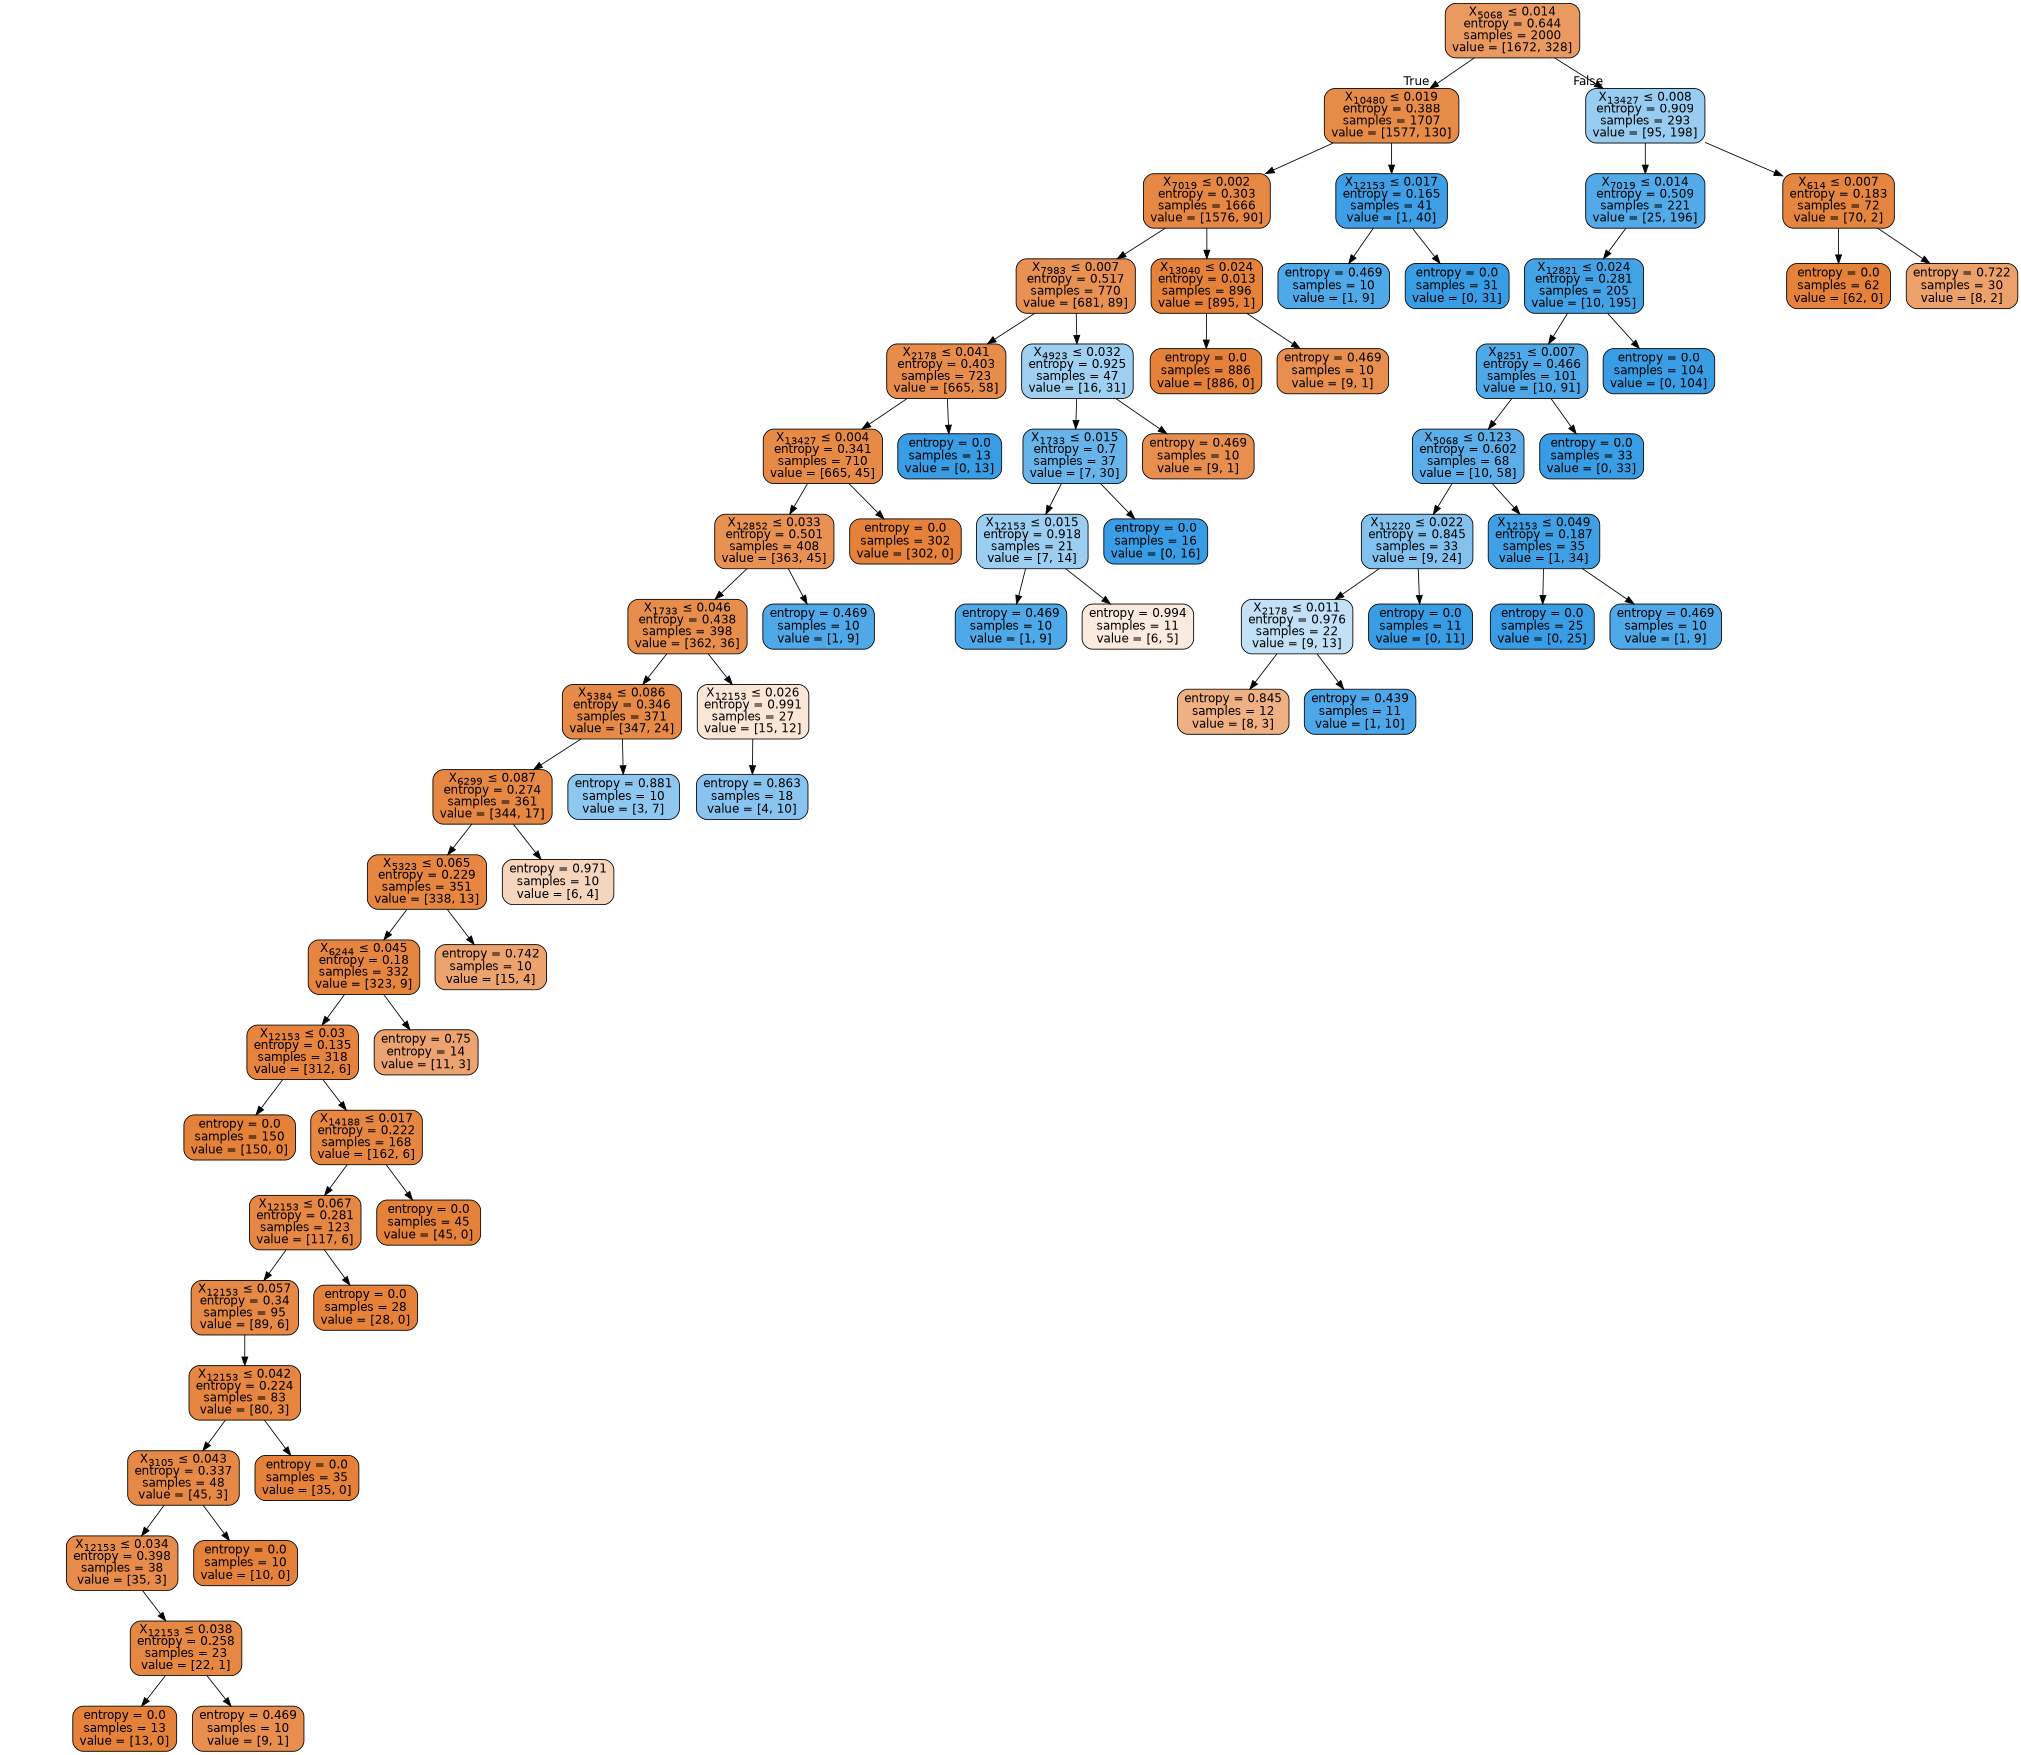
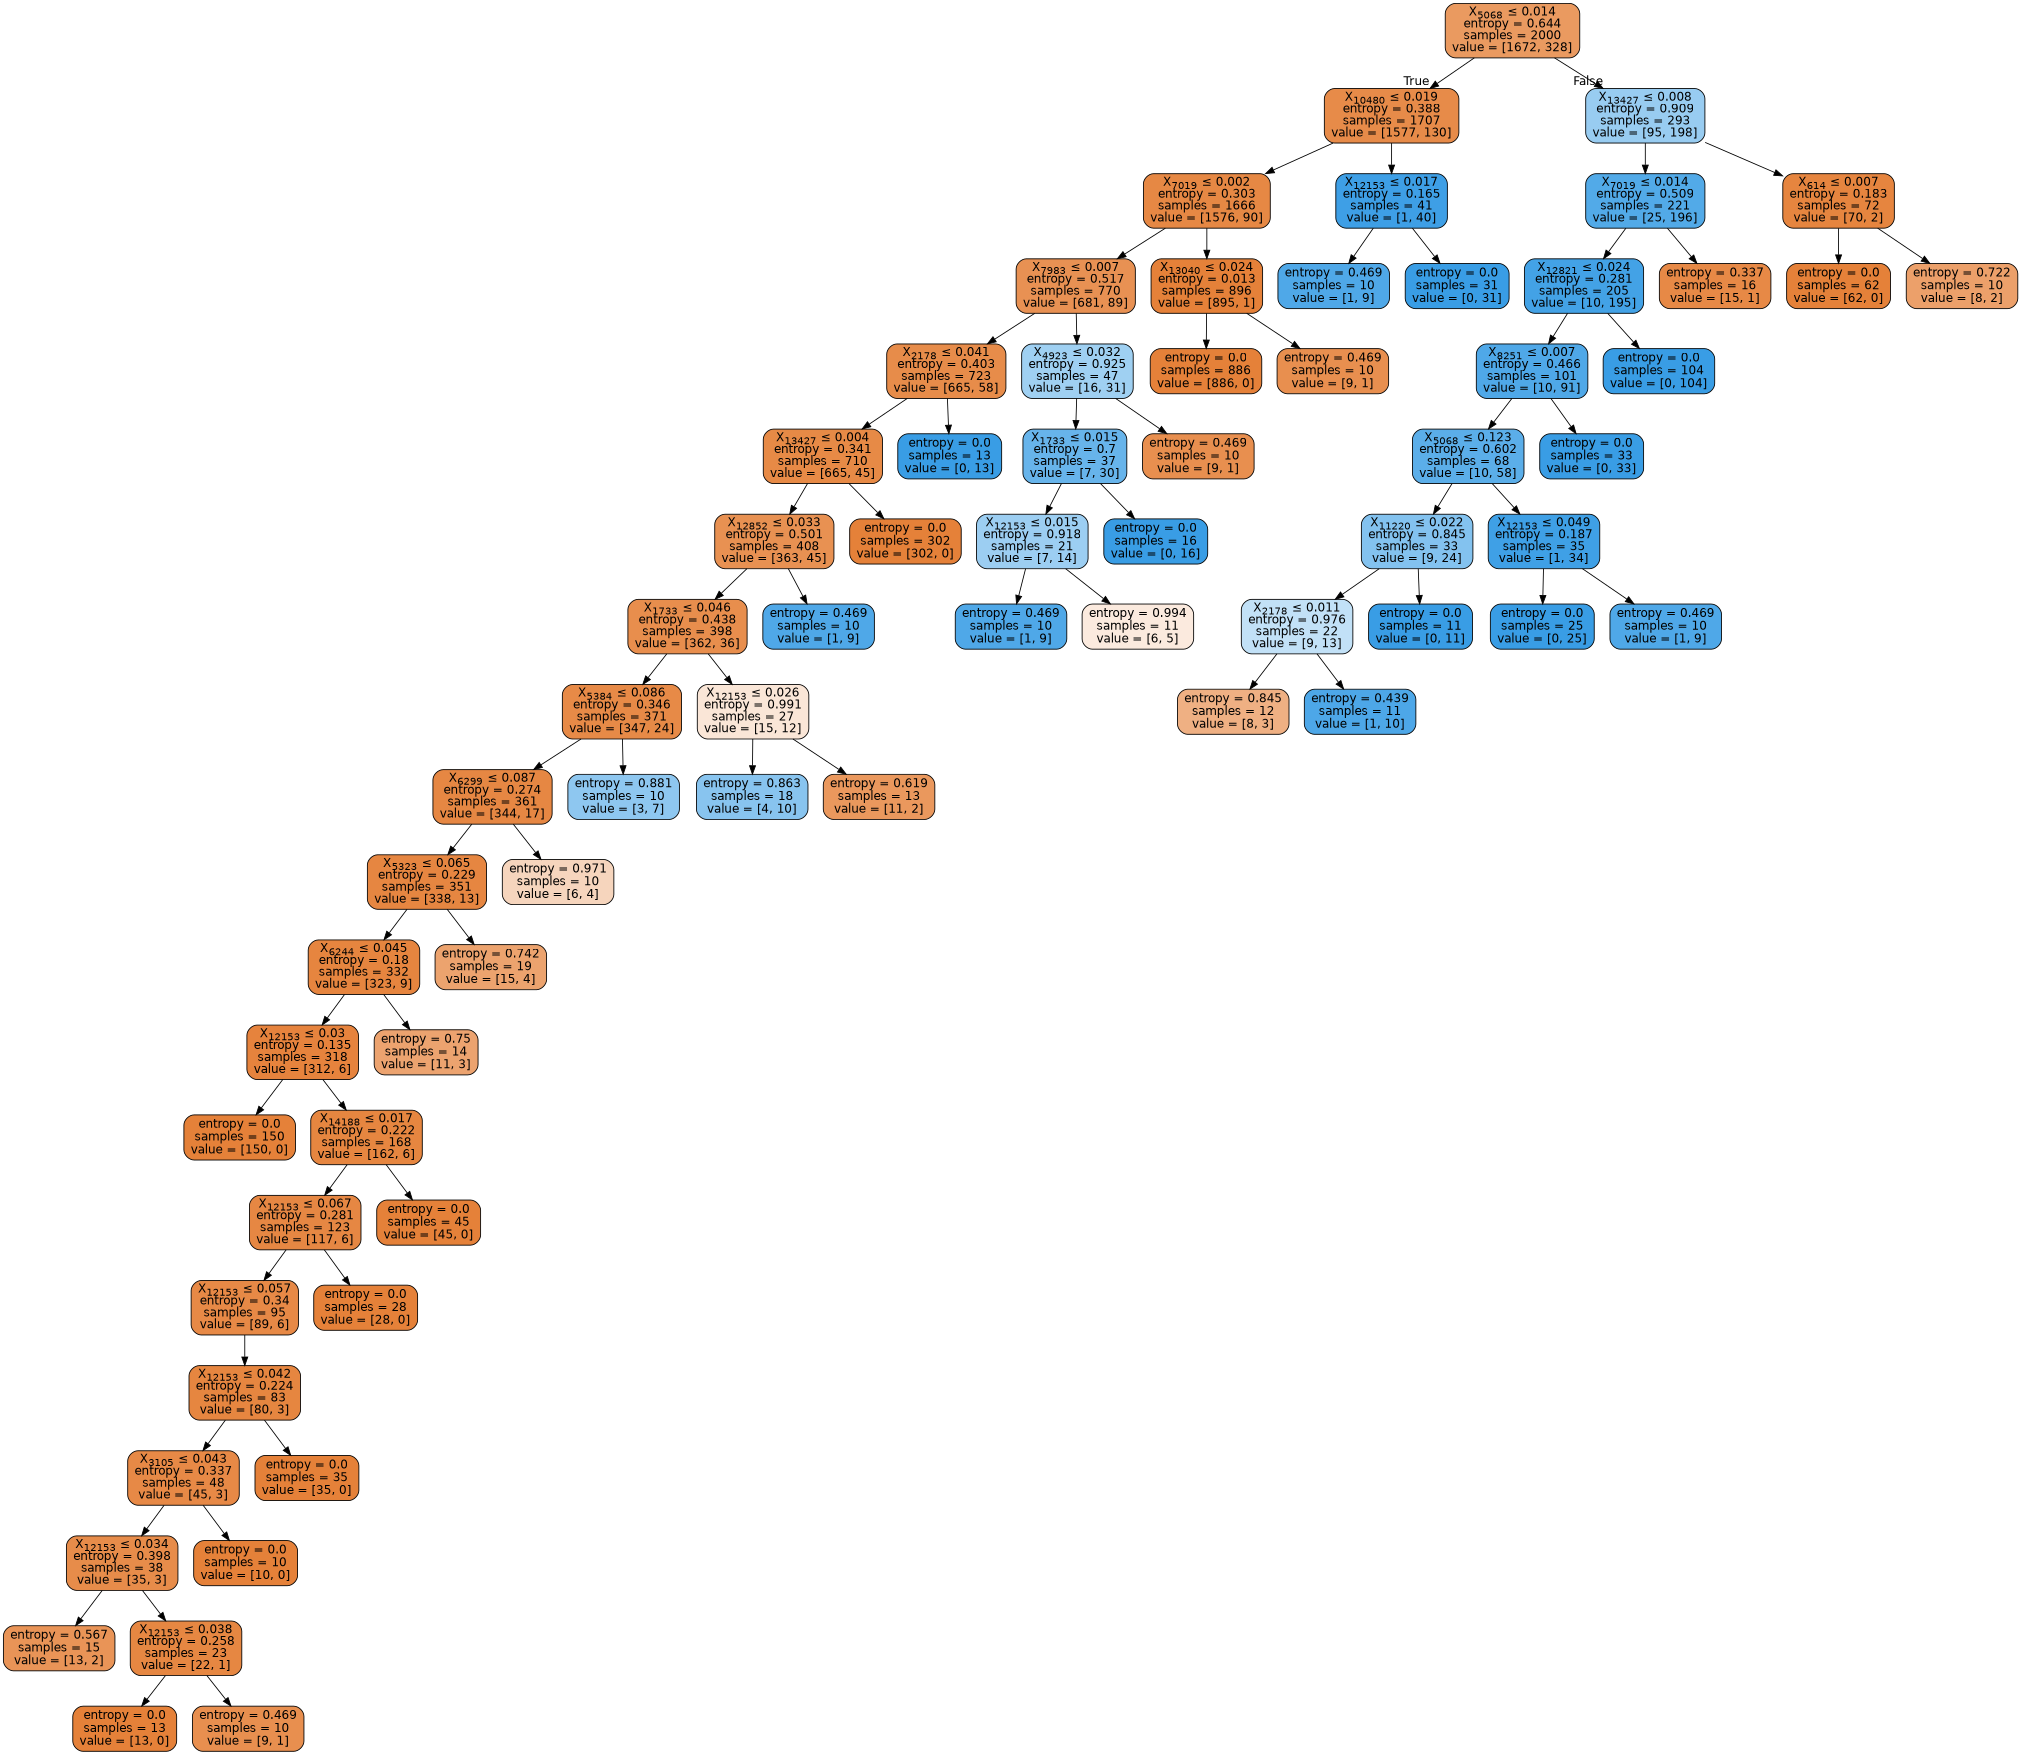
node "entropy = 0.337": added
node "entropy = 0.722": text "samples = 30" -> "samples = 10"
node "entropy = 0.619": added
node "entropy = 0.742": text "samples = 10" -> "samples = 19"
node "entropy = 0.75": text "entropy = 14" -> "samples = 14"
node "entropy = 0.567": added
